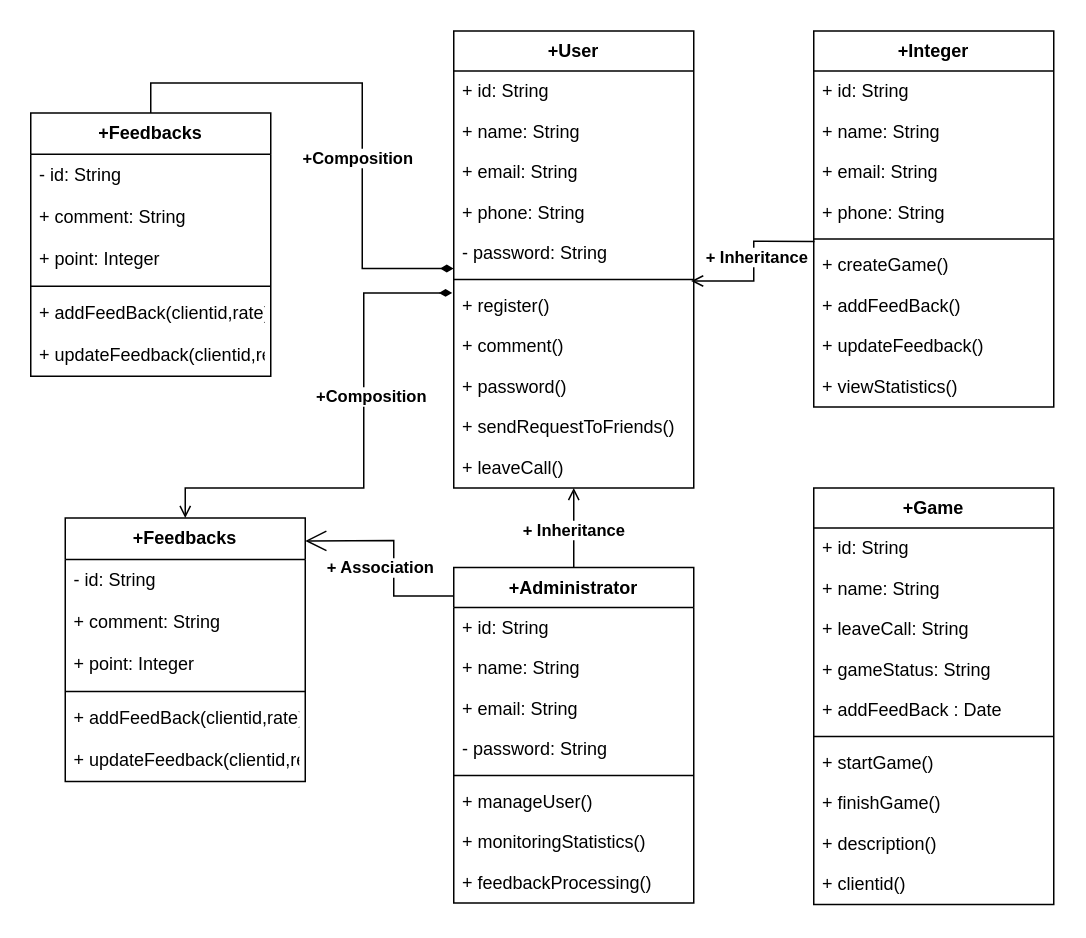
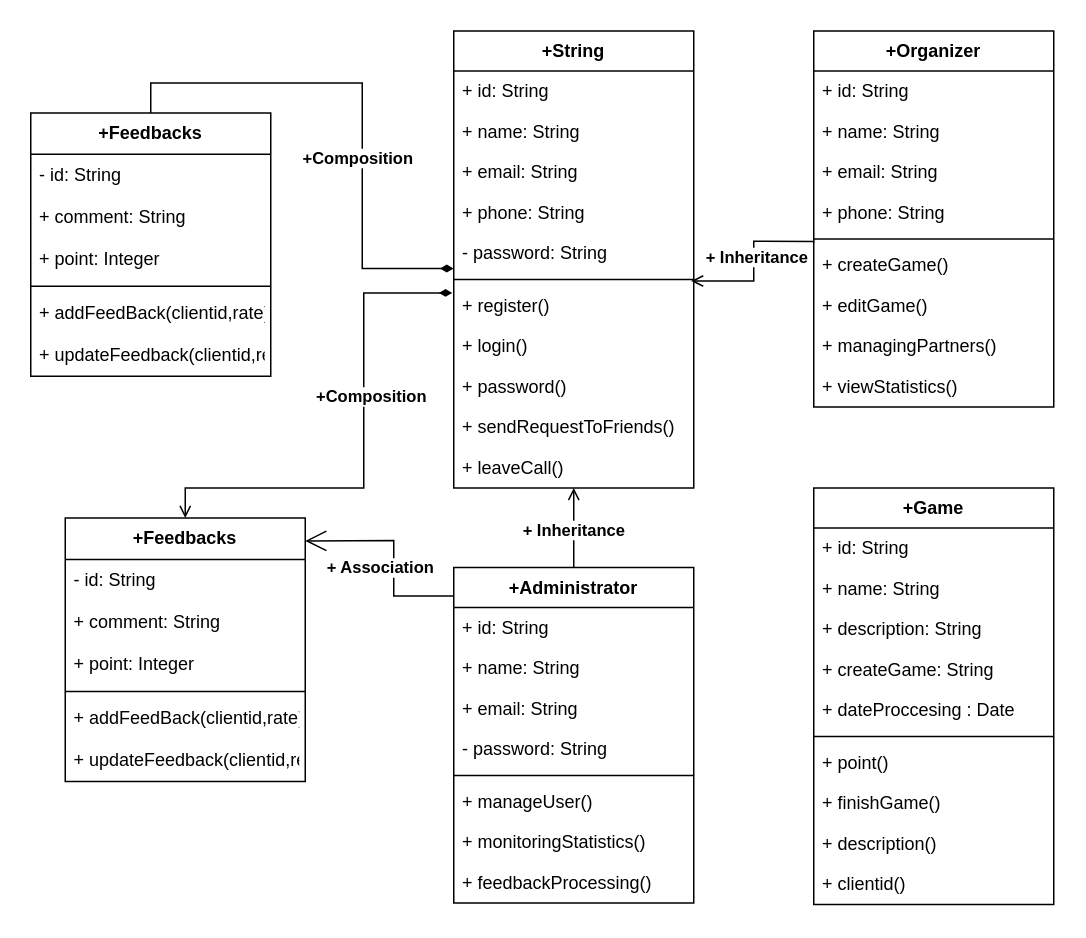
node "+User": label "+User" -> "+String"
node "+Integer": label "+Integer" -> "+Organizer"
node "+ addFeedBack()": label "+ addFeedBack()" -> "+ editGame()"
node "+ comment()": label "+ comment()" -> "+ login()"
node "+ updateFeedback()": label "+ updateFeedback()" -> "+ managingPartners()"
node "+ leaveCall: String": label "+ leaveCall: String" -> "+ description: String"
node "+ gameStatus: String": label "+ gameStatus: String" -> "+ createGame: String"
node "+ addFeedBack : Date": label "+ addFeedBack : Date" -> "+ dateProccesing : Date"
node "+ startGame()": label "+ startGame()" -> "+ point()"
